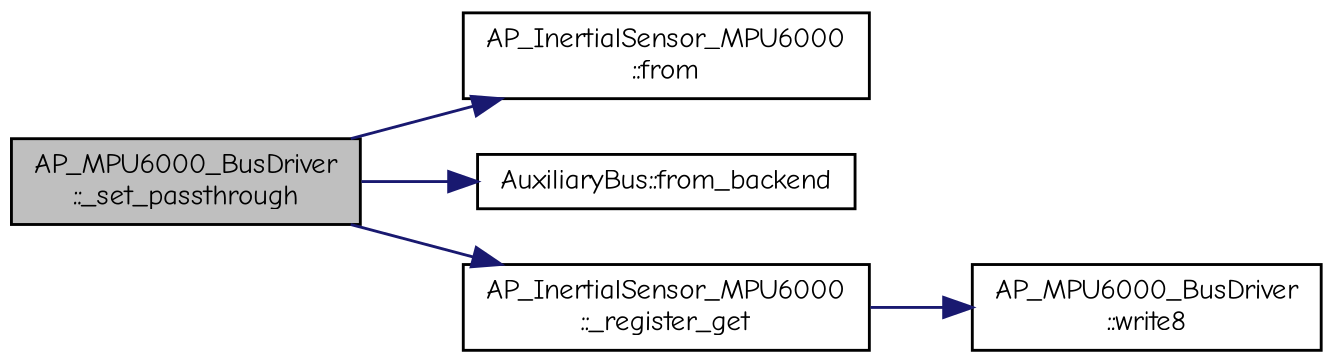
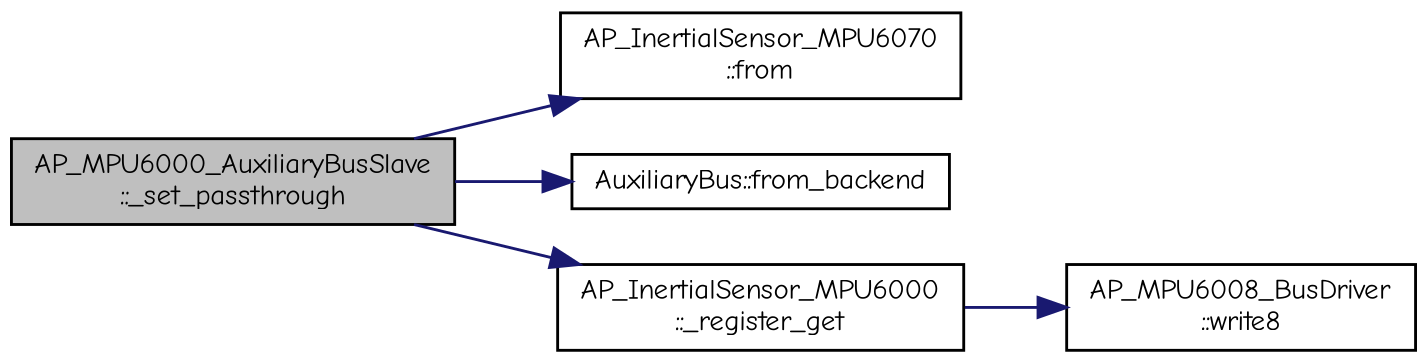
node "AP_InertialSensor_MPU6000 ::from": label "AP_InertialSensor_MPU6000 ::from" -> "AP_InertialSensor_MPU6070 ::from"
node "AP_MPU6000_BusDriver ::_set_passthrough": label "AP_MPU6000_BusDriver ::_set_passthrough" -> "AP_MPU6000_AuxiliaryBusSlave ::_set_passthrough"
node "AP_MPU6000_BusDriver ::write8": label "AP_MPU6000_BusDriver ::write8" -> "AP_MPU6008_BusDriver ::write8"
